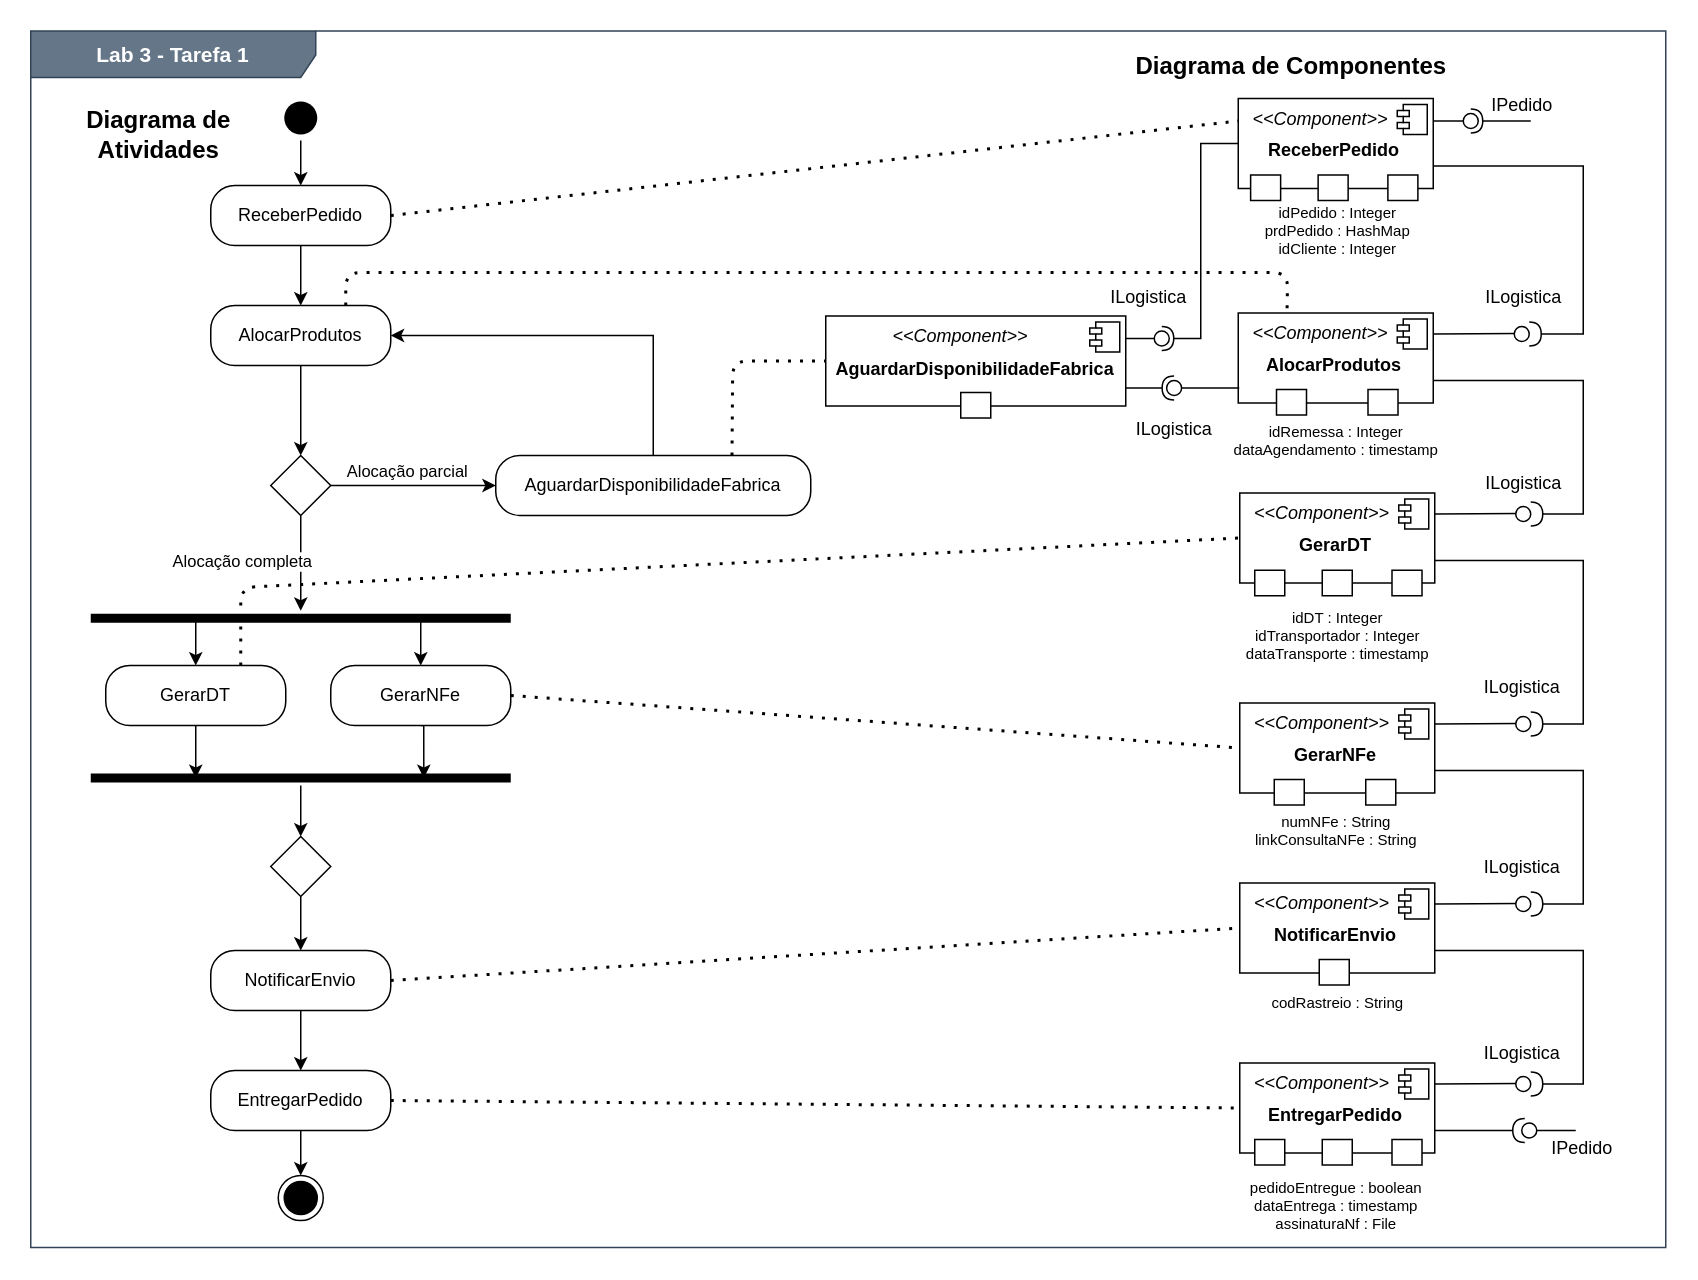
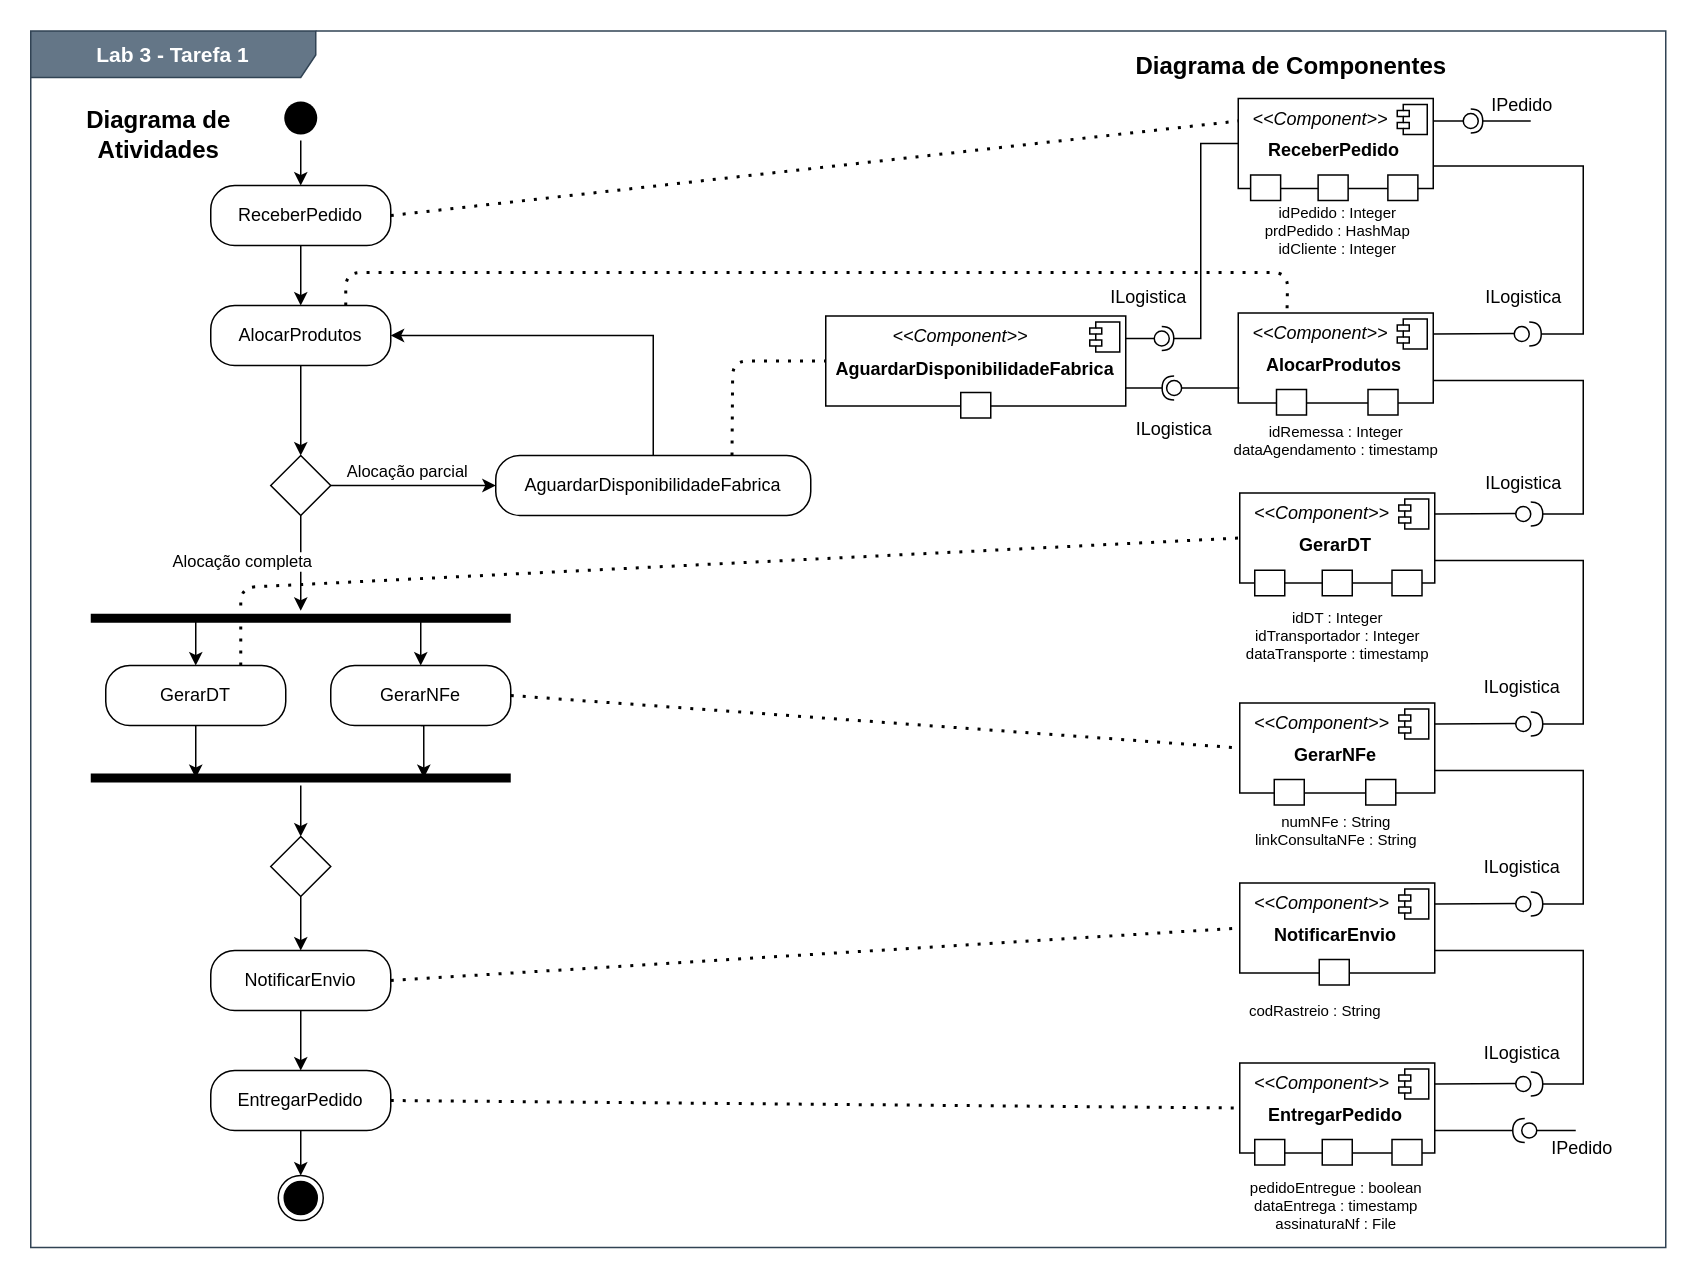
node "codRastreio : String": moved (1337, 1003) -> (1315, 1010)
